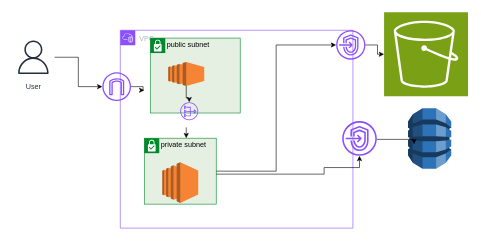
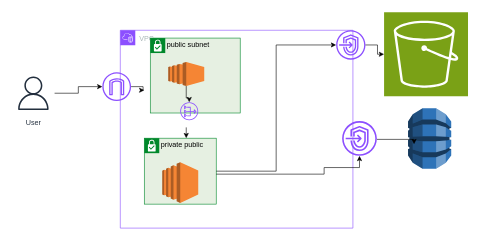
node "User": moved (33, 57) -> (33, 93)
node "private subnet": label "private subnet" -> "private public"
